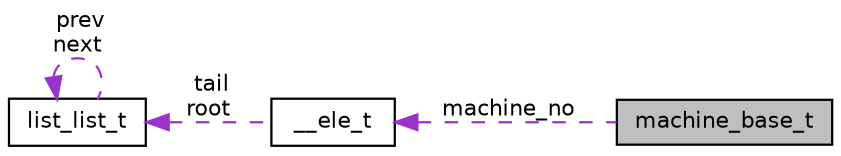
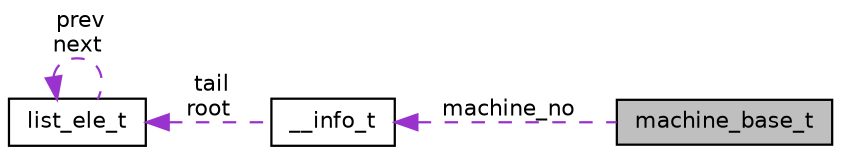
node "list_list_t": label "list_list_t" -> "list_ele_t"
node "__ele_t": label "__ele_t" -> "__info_t"
